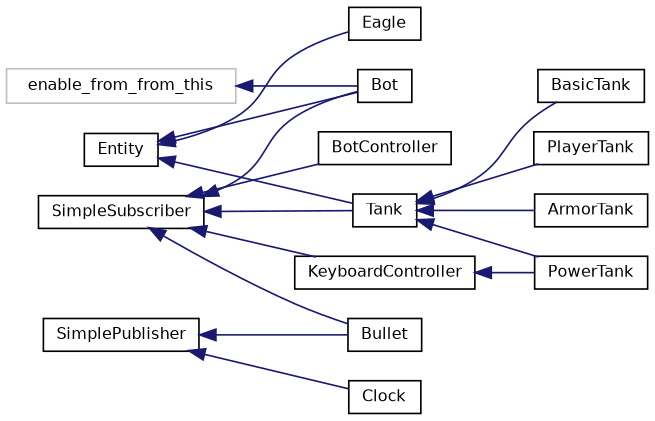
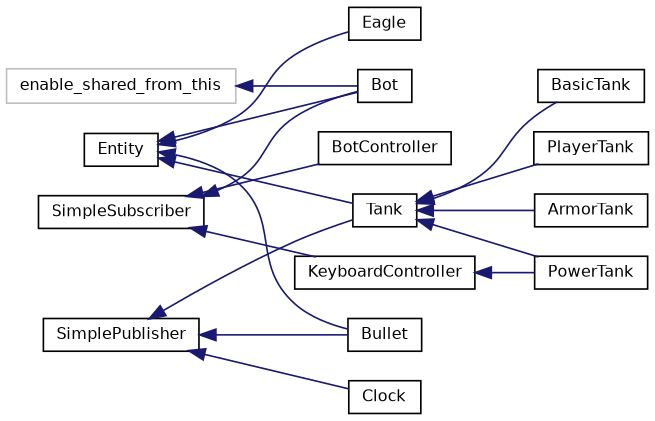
node "enable_from_from_this": label "enable_from_from_this" -> "enable_shared_from_this"
edge "Tank" -> "SimpleSubscriber": now "Tank" -> "SimplePublisher"
edge "Bullet" -> "SimpleSubscriber": now "Bullet" -> "Entity"
